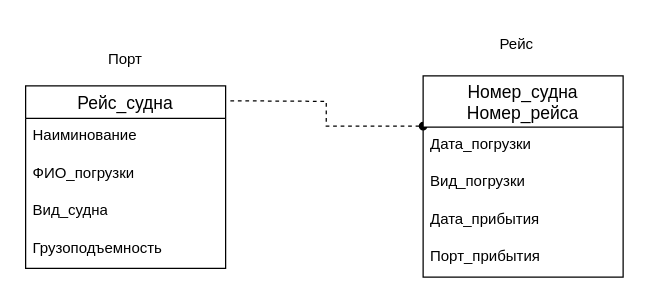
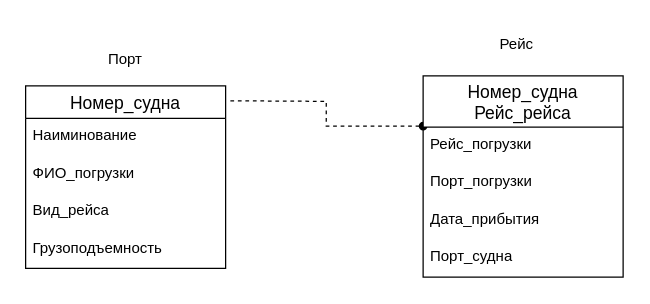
node "Номер_судна Номер_рейса": label "Номер_судна Номер_рейса" -> "Номер_судна Рейс_рейса"
node "Рейс_судна": label "Рейс_судна" -> "Номер_судна"
node "Дата_погрузки": label "Дата_погрузки" -> "Рейс_погрузки"
node "Вид_погрузки": label "Вид_погрузки" -> "Порт_погрузки"
node "Вид_судна": label "Вид_судна" -> "Вид_рейса"
node "Порт_прибытия": label "Порт_прибытия" -> "Порт_судна"
